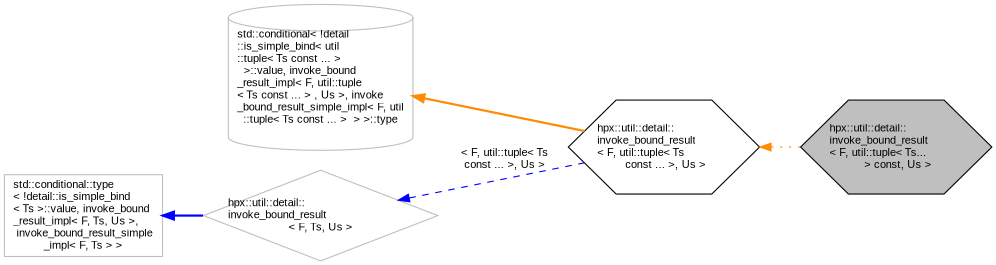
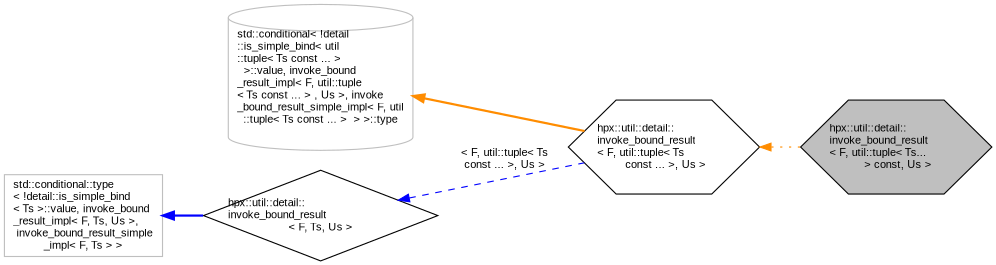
node "hpx::util::detail:: invoke_bound_result < F, Ts, Us >": color grey75 -> black
